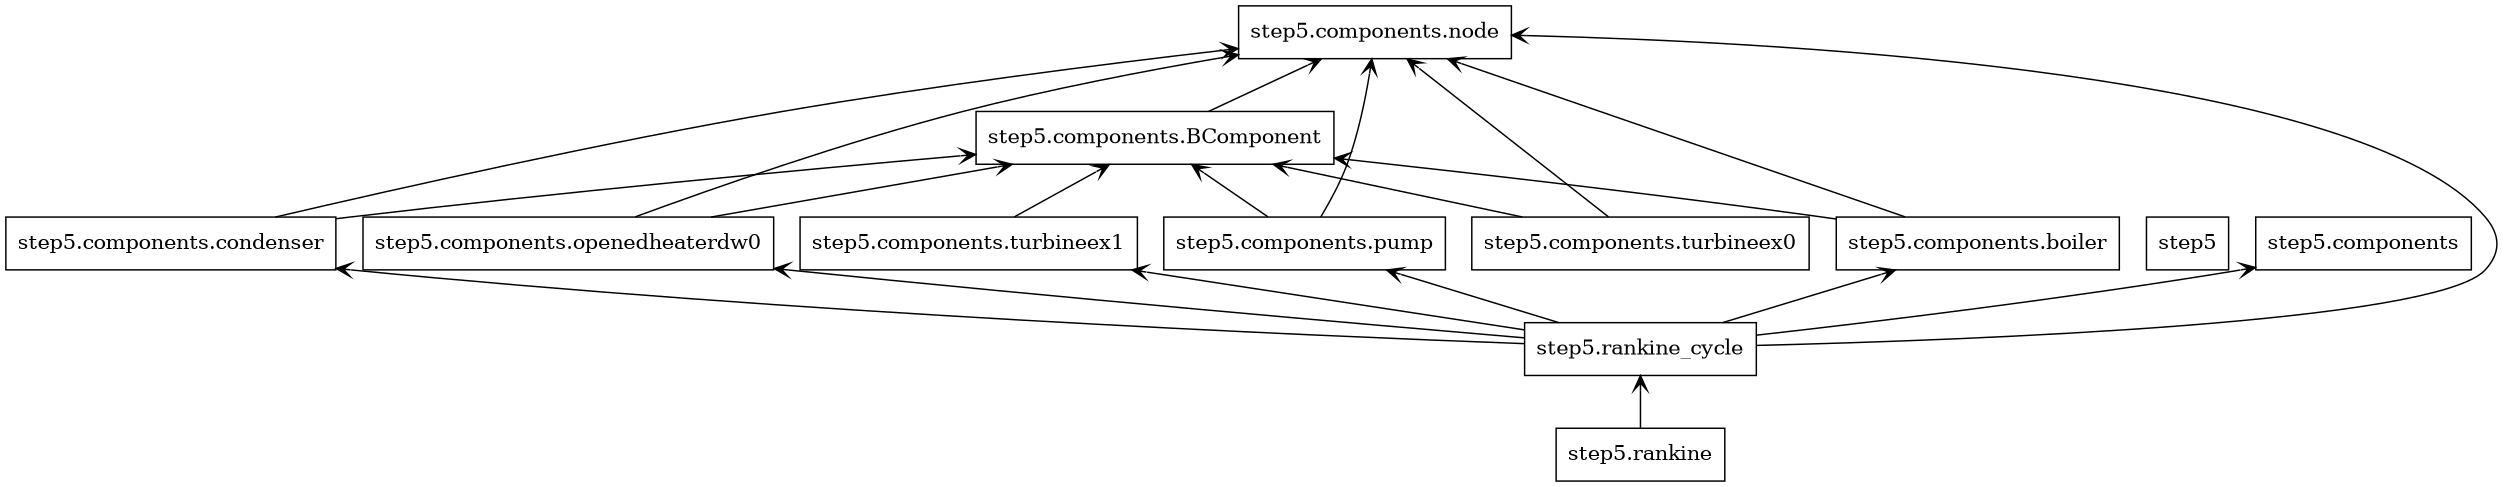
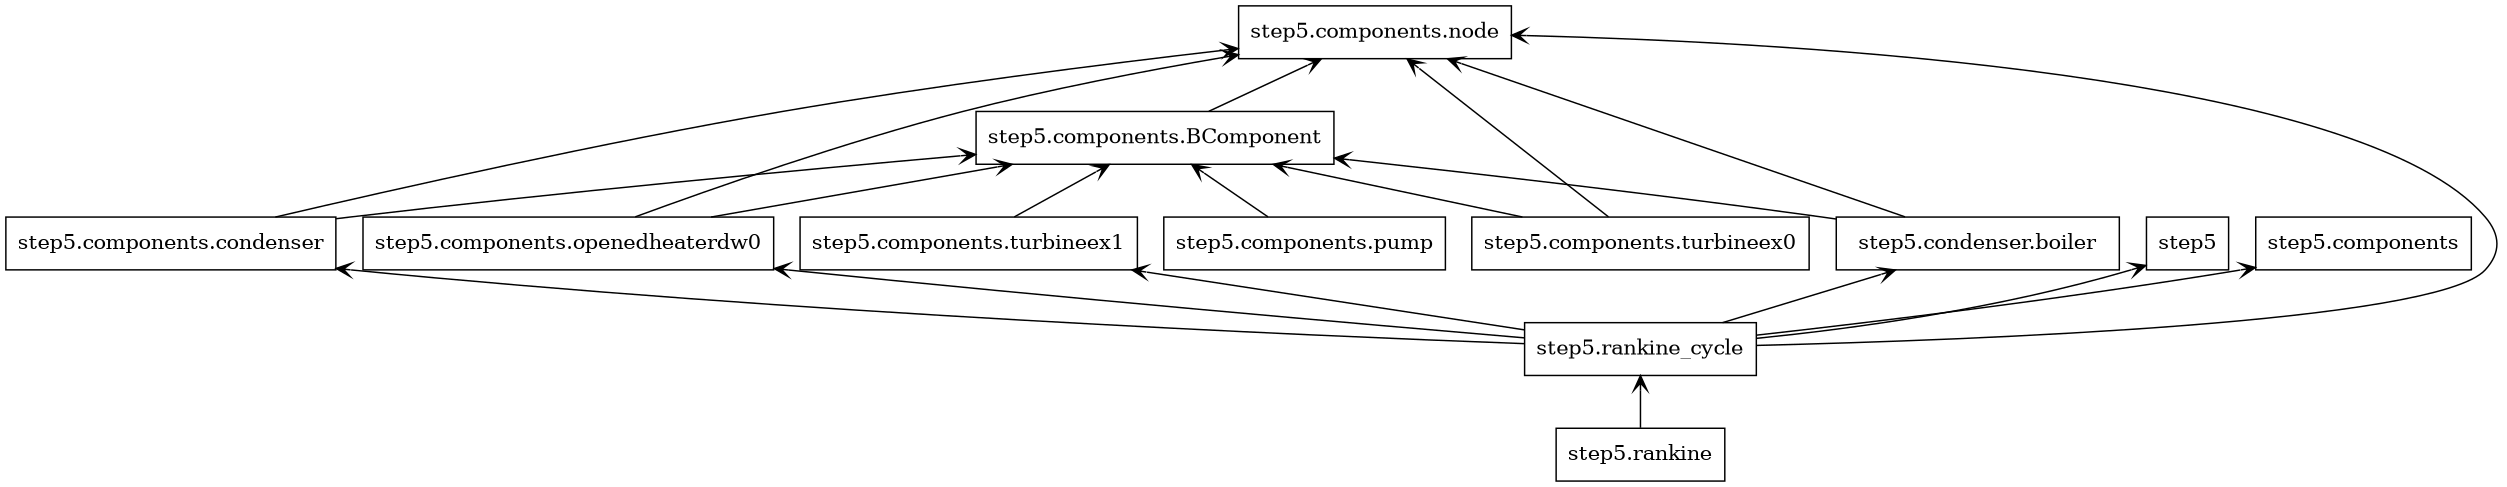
edge "step5.components.pump" -> "step5.components.node": removed
node "step5.components.boiler": label "step5.components.boiler" -> "step5.condenser.boiler"
edge "step5.rankine_cycle" -> "step5.components.pump": now "step5.rankine_cycle" -> "step5"
